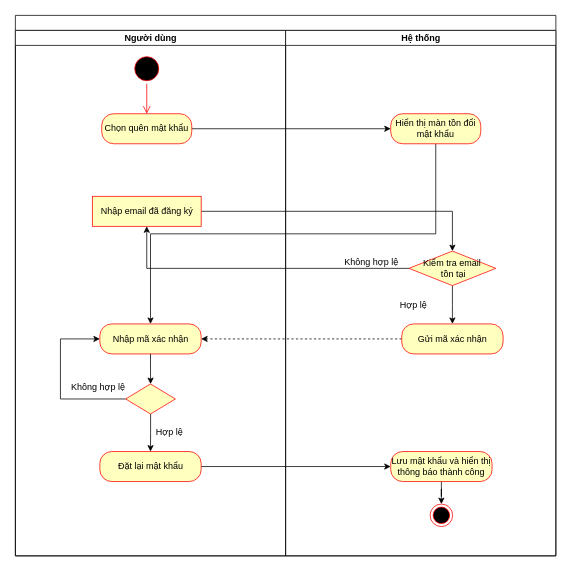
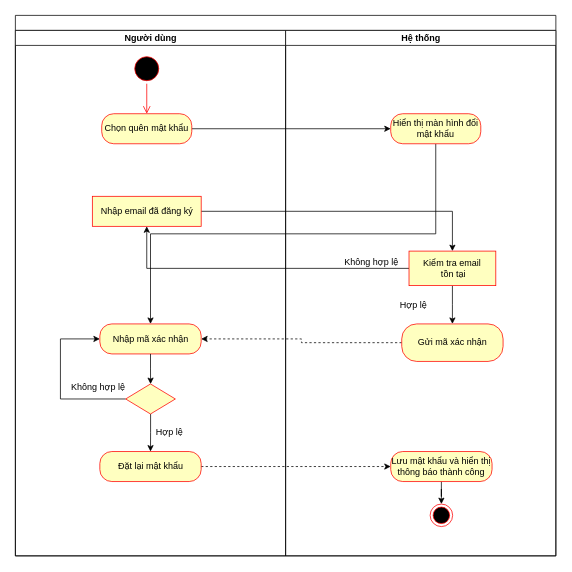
node "Hiển thị màn tồn đổi mật khẩu": label "Hiển thị màn tồn đổi mật khẩu" -> "Hiển thị màn hình đổi mật khẩu"
node "Kiểm tra email tồn tại": shape diamond -> rounded rectangle
node "Gửi mã xác nhận": size 101x30 -> 101x38
edge "Đặt lại mật khẩu" -> "Lưu mật khẩu và hiển thị thông báo thành công": style solid -> dashed
